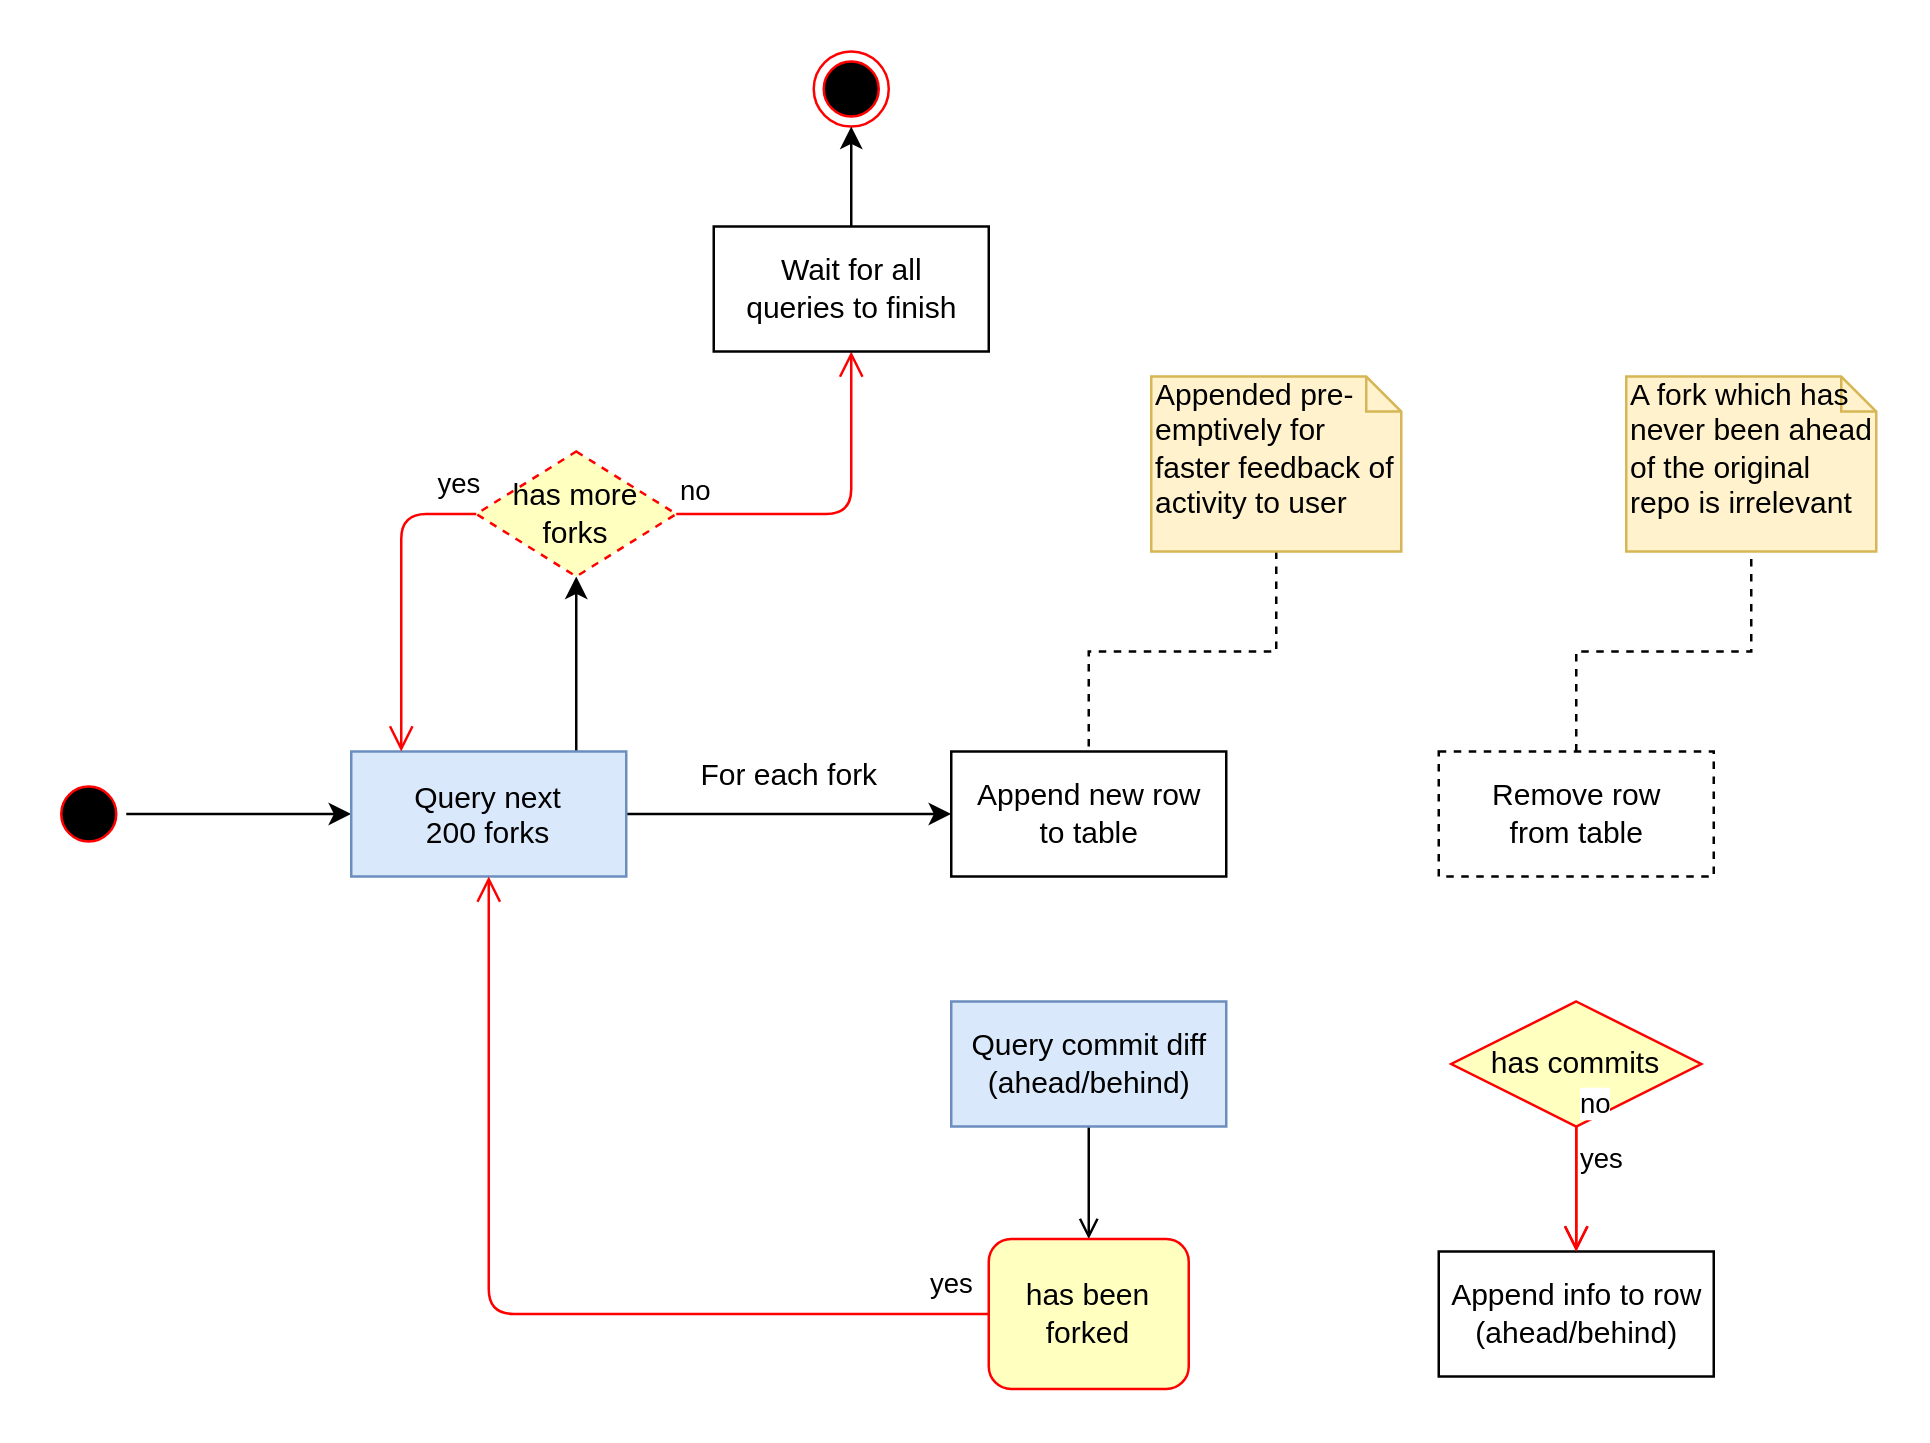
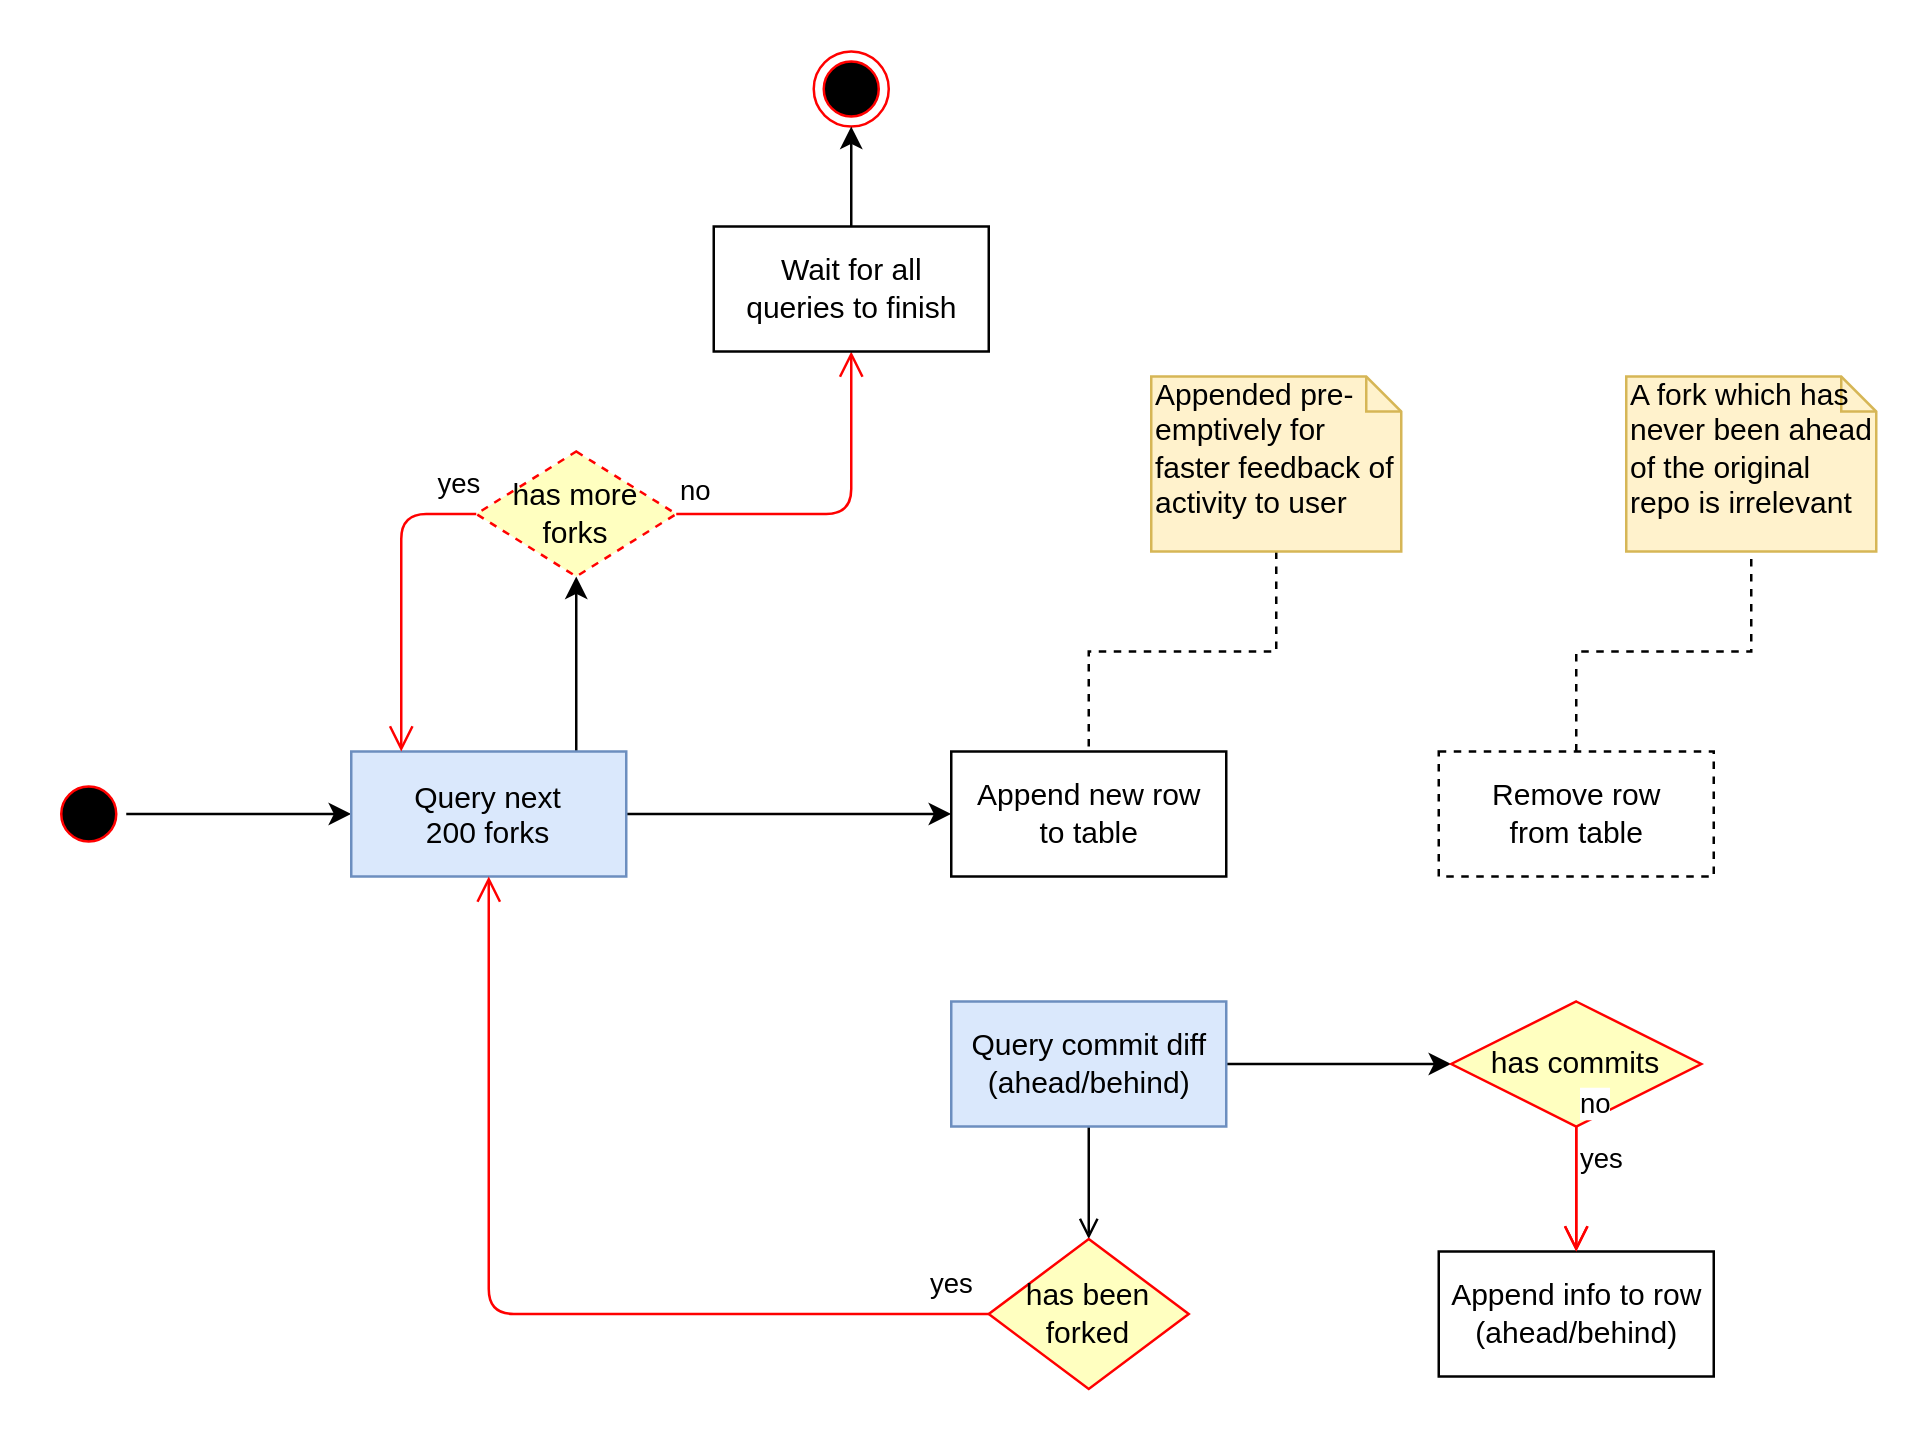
node "For each fork": removed
edge "Query commit diff (ahead/behind)" -> "has commits": added
node "has been forked": shape rounded rectangle -> diamond
